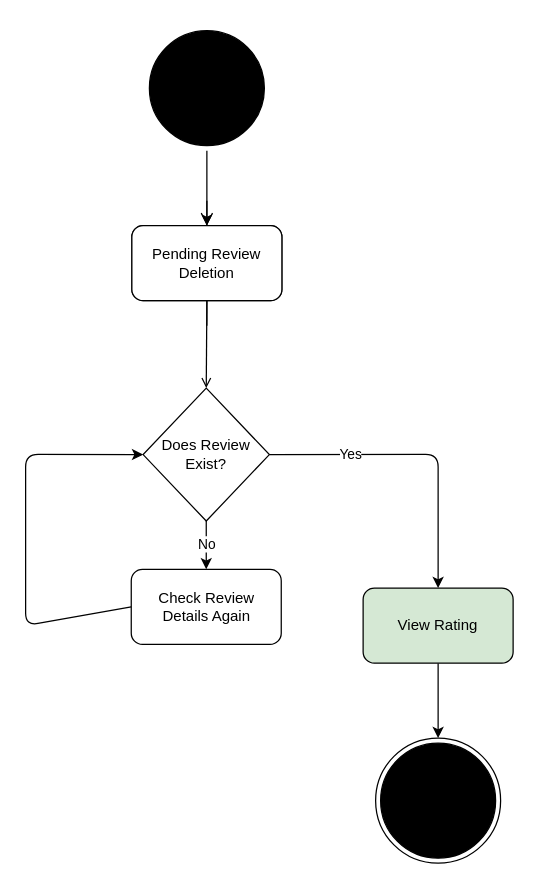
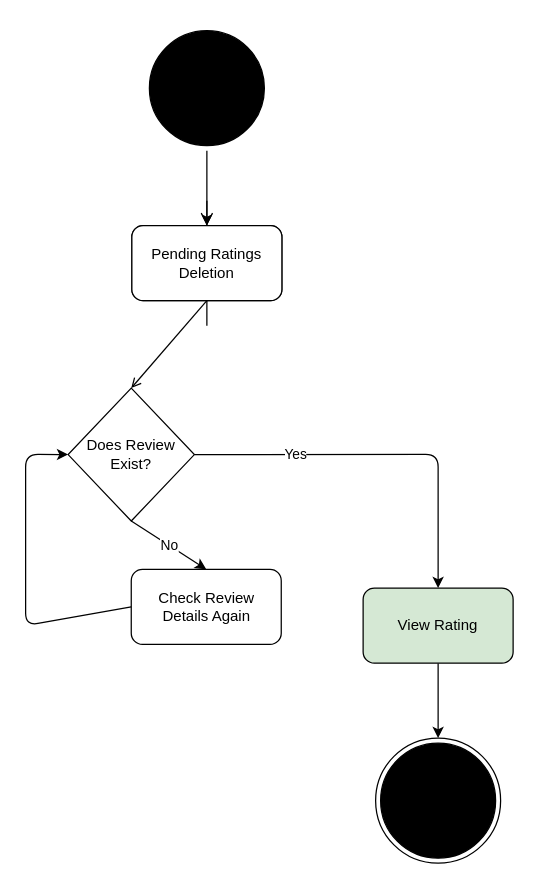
node "Pending Review Deletion": label "Pending Review Deletion" -> "Pending Ratings Deletion"
node "Does Review Exist?": moved (206, 455) -> (131, 455)
